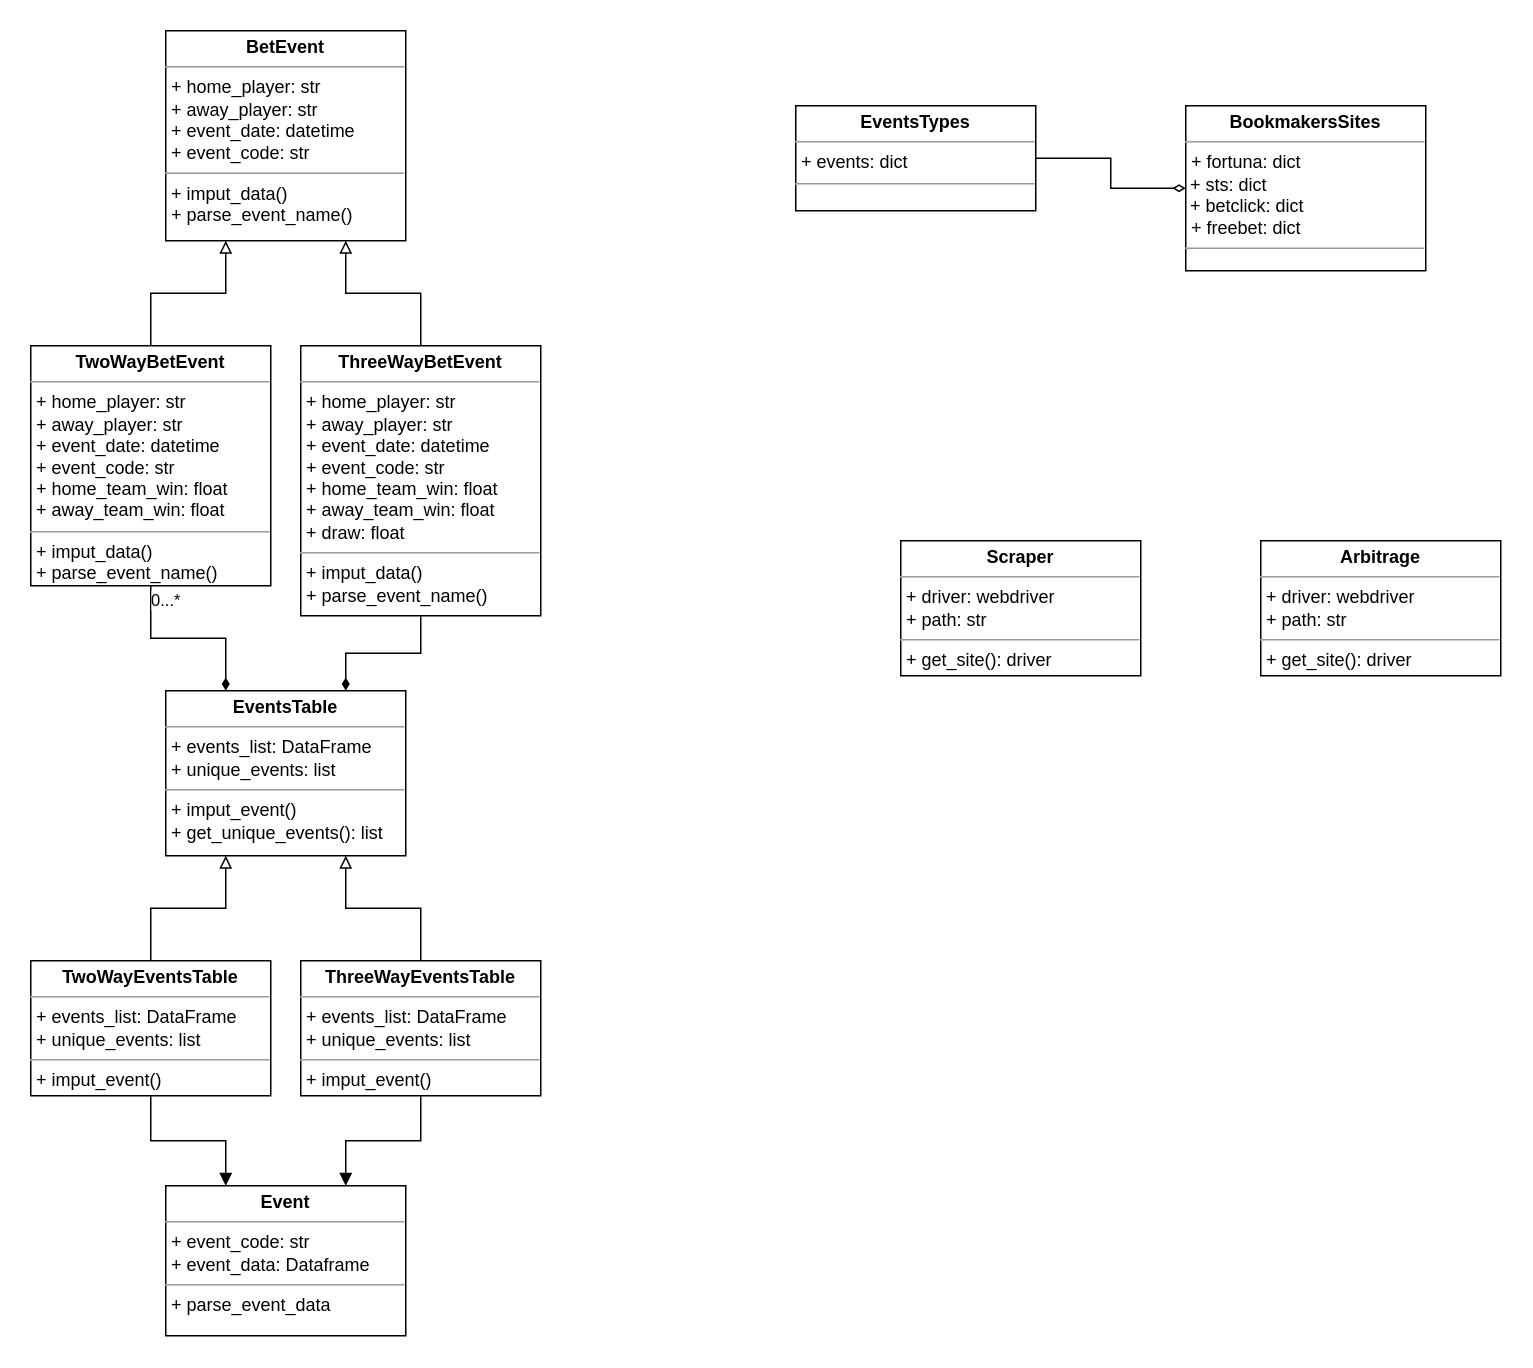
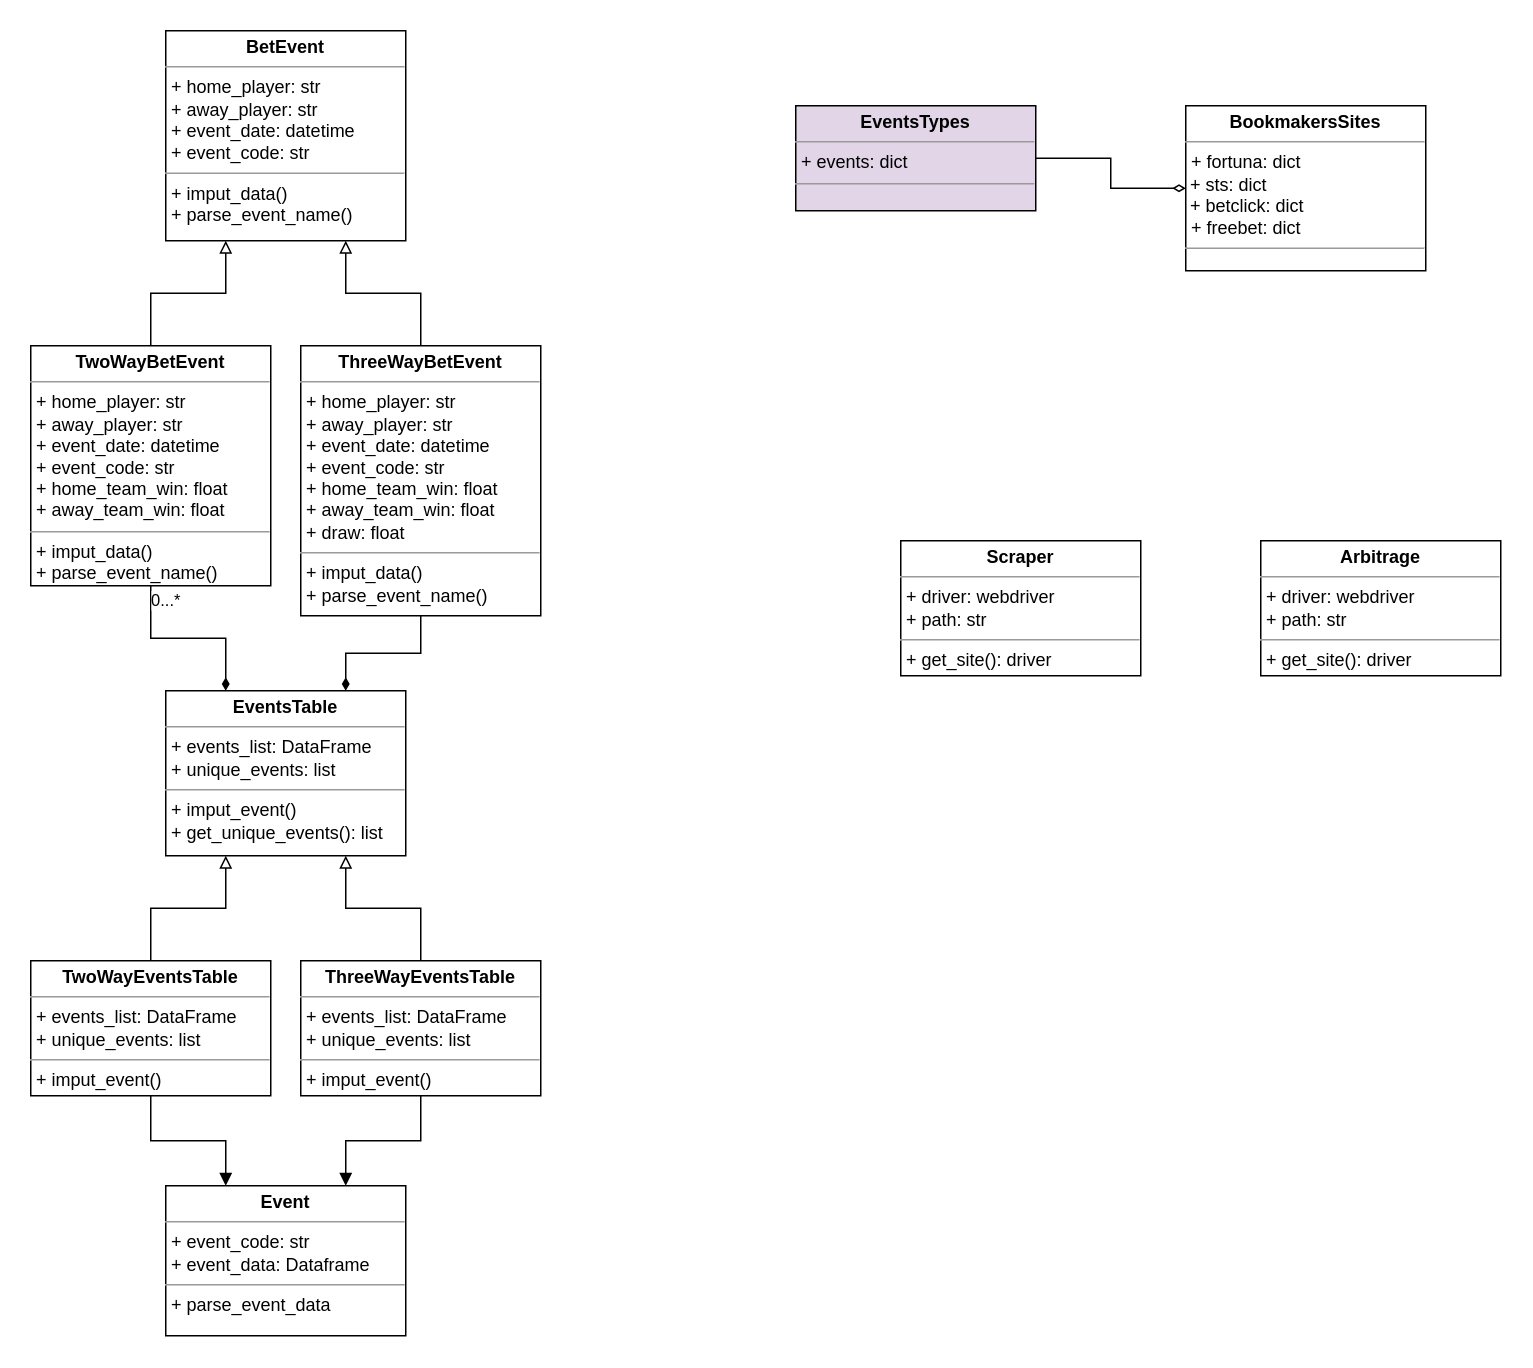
node "EventsTypes + events: dict": fillcolor #ffffff -> #e1d5e7
